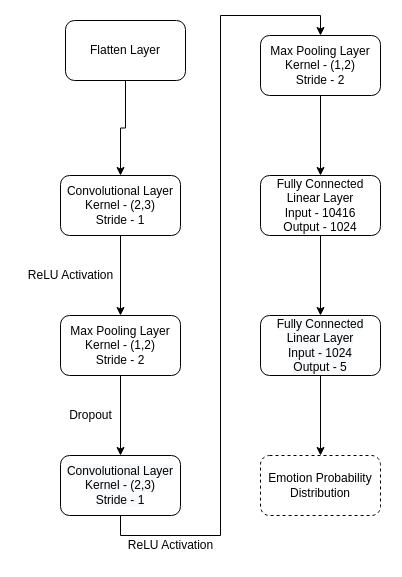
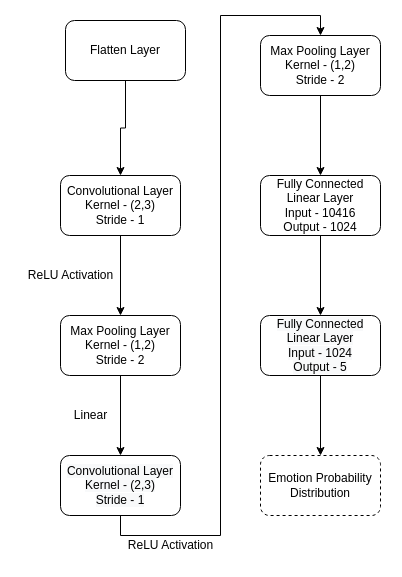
node "Dropout": label "Dropout" -> "Linear"
